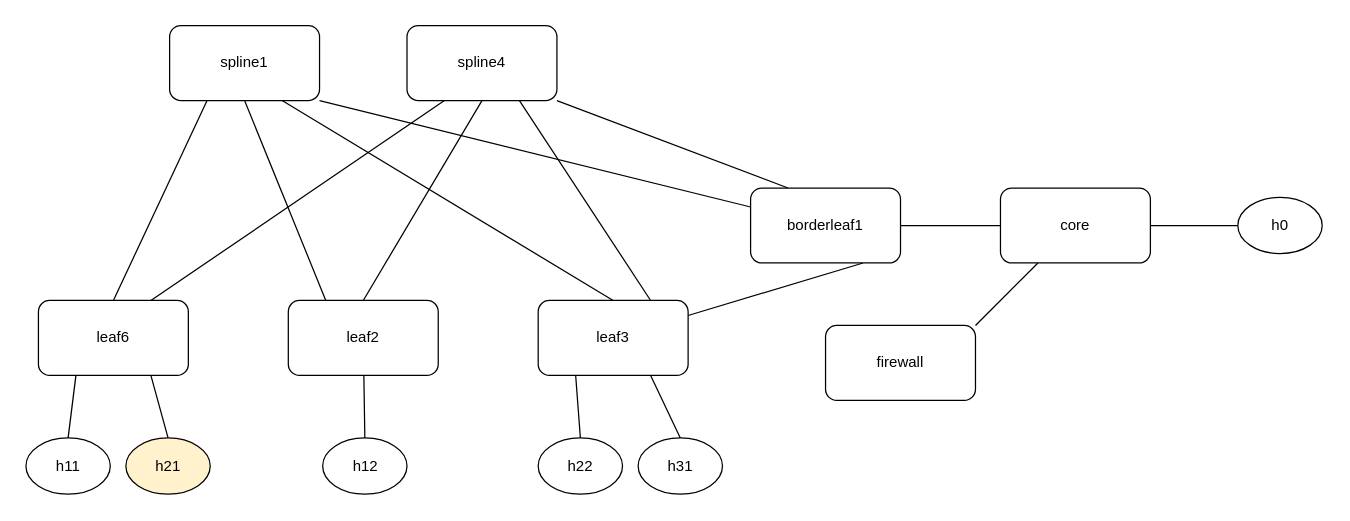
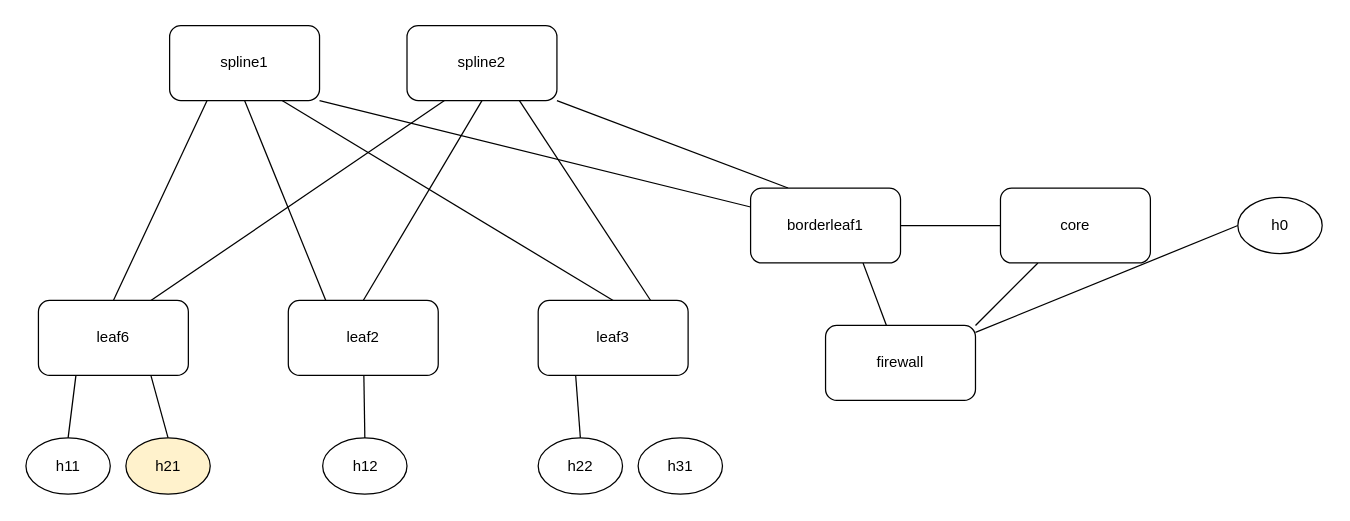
node "spline4": label "spline4" -> "spline2"
edge "core" -- "h0": now "firewall" -- "h0"
edge "borderleaf1" -- "leaf3": now "borderleaf1" -- "firewall"
edge "leaf3" -- "h31": removed
